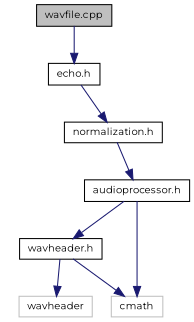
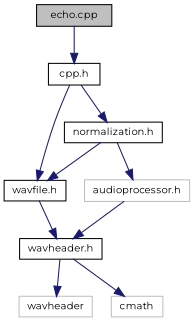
node "wavfile.cpp": label "wavfile.cpp" -> "echo.cpp"
node "echo.h": label "echo.h" -> "cpp.h"
node "wavfile.h": added
node "audioprocessor.h": color black -> grey75
edge "audioprocessor.h" -> "cmath": removed
